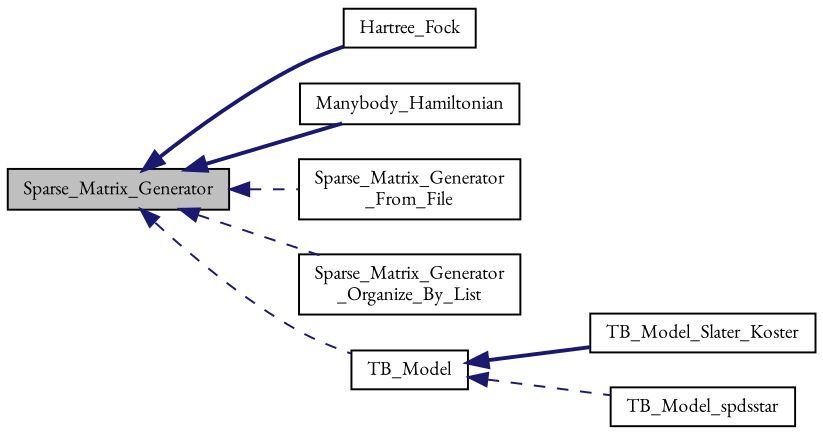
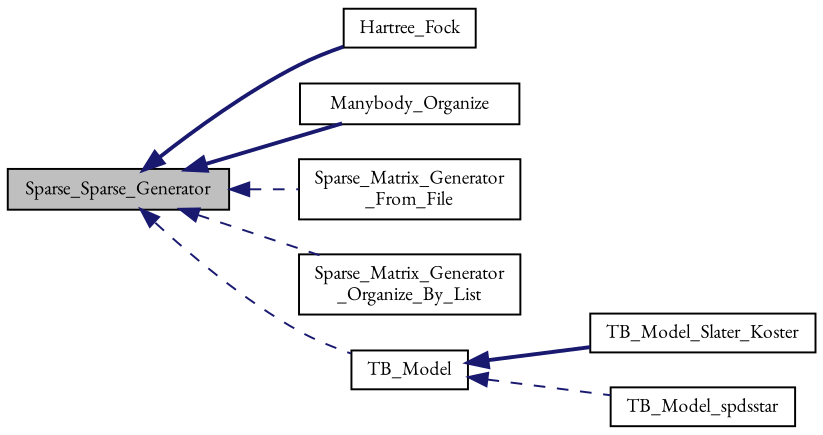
node "Manybody_Hamiltonian": label "Manybody_Hamiltonian" -> "Manybody_Organize"
node "Sparse_Matrix_Generator": label "Sparse_Matrix_Generator" -> "Sparse_Sparse_Generator"
